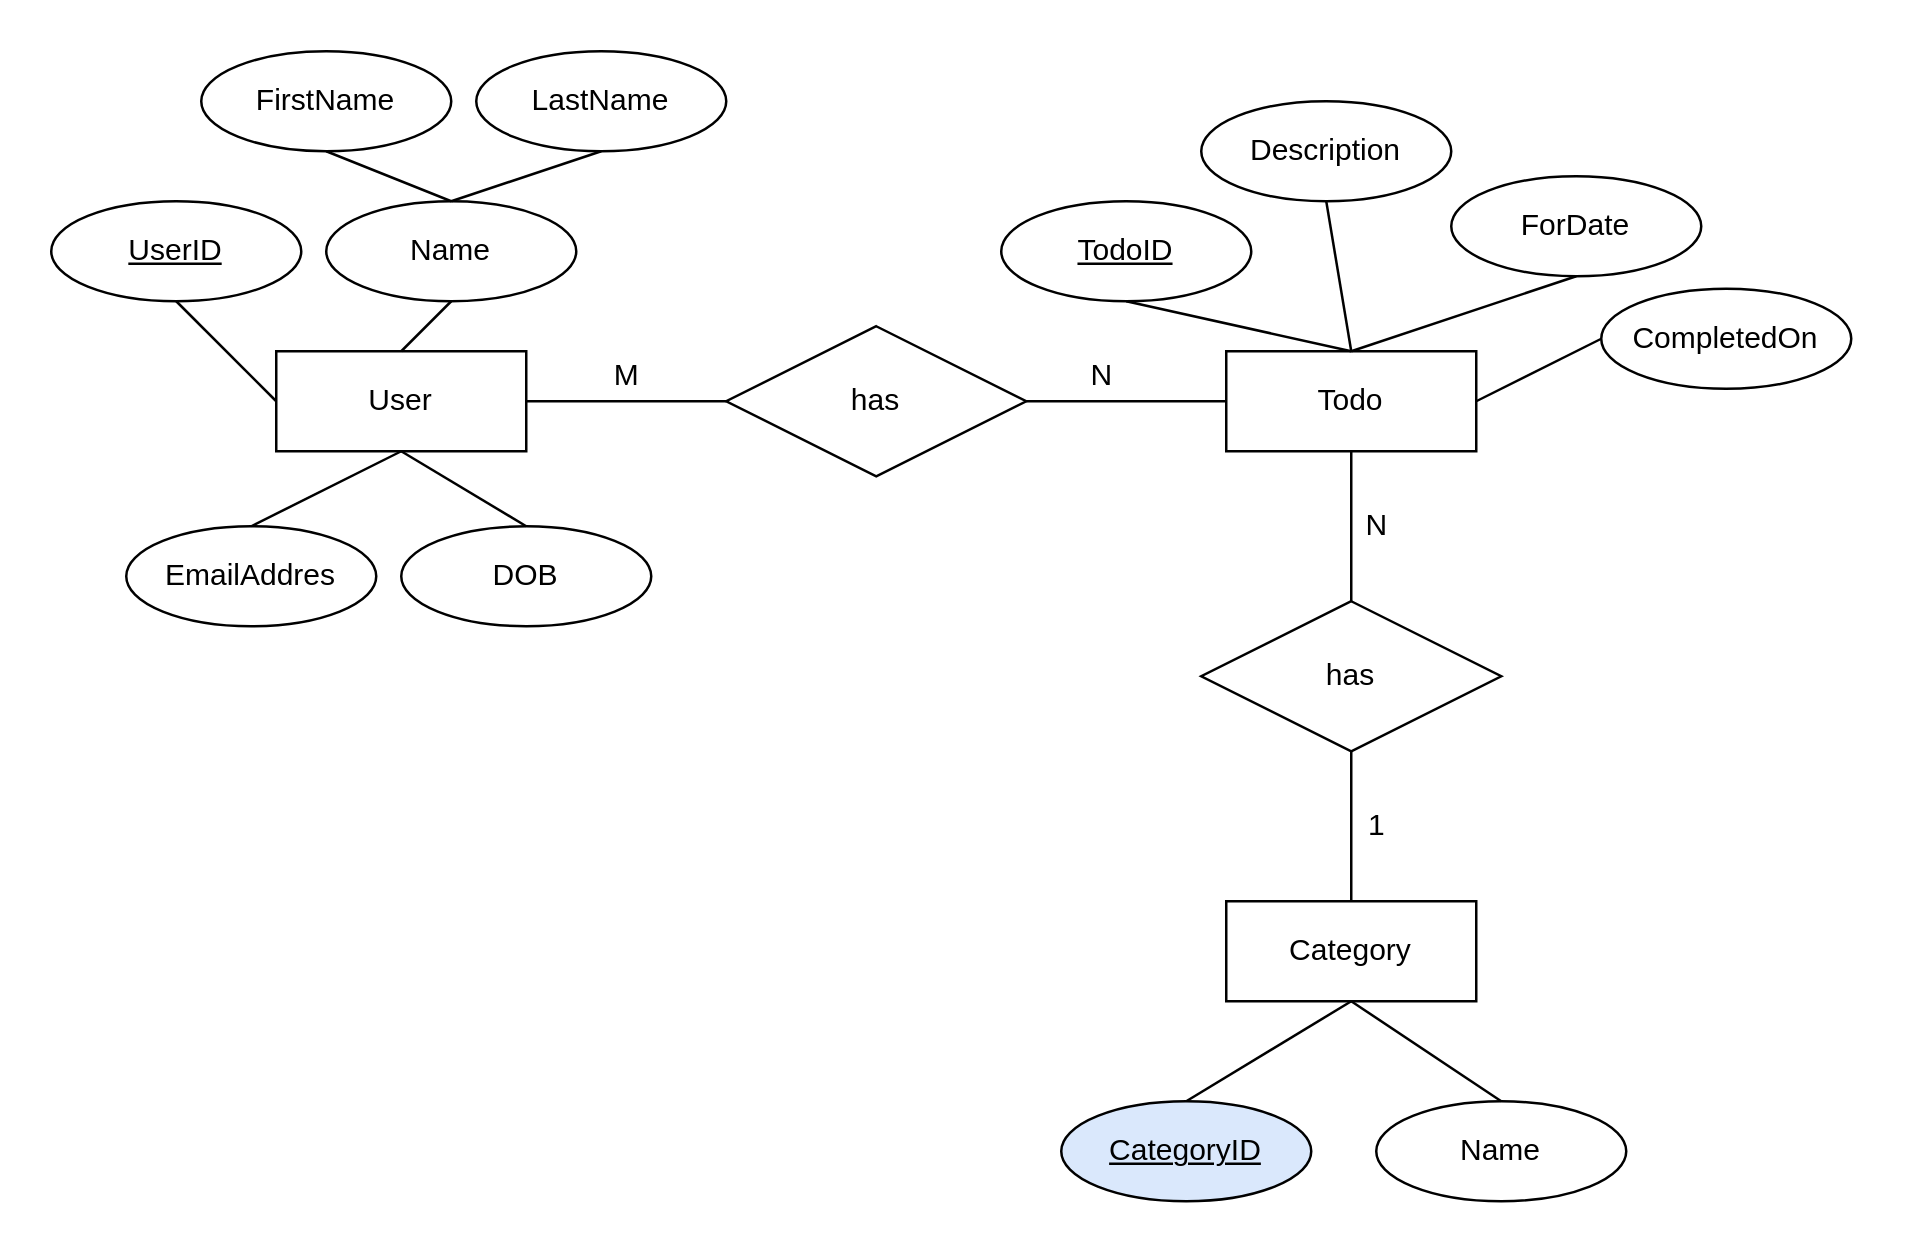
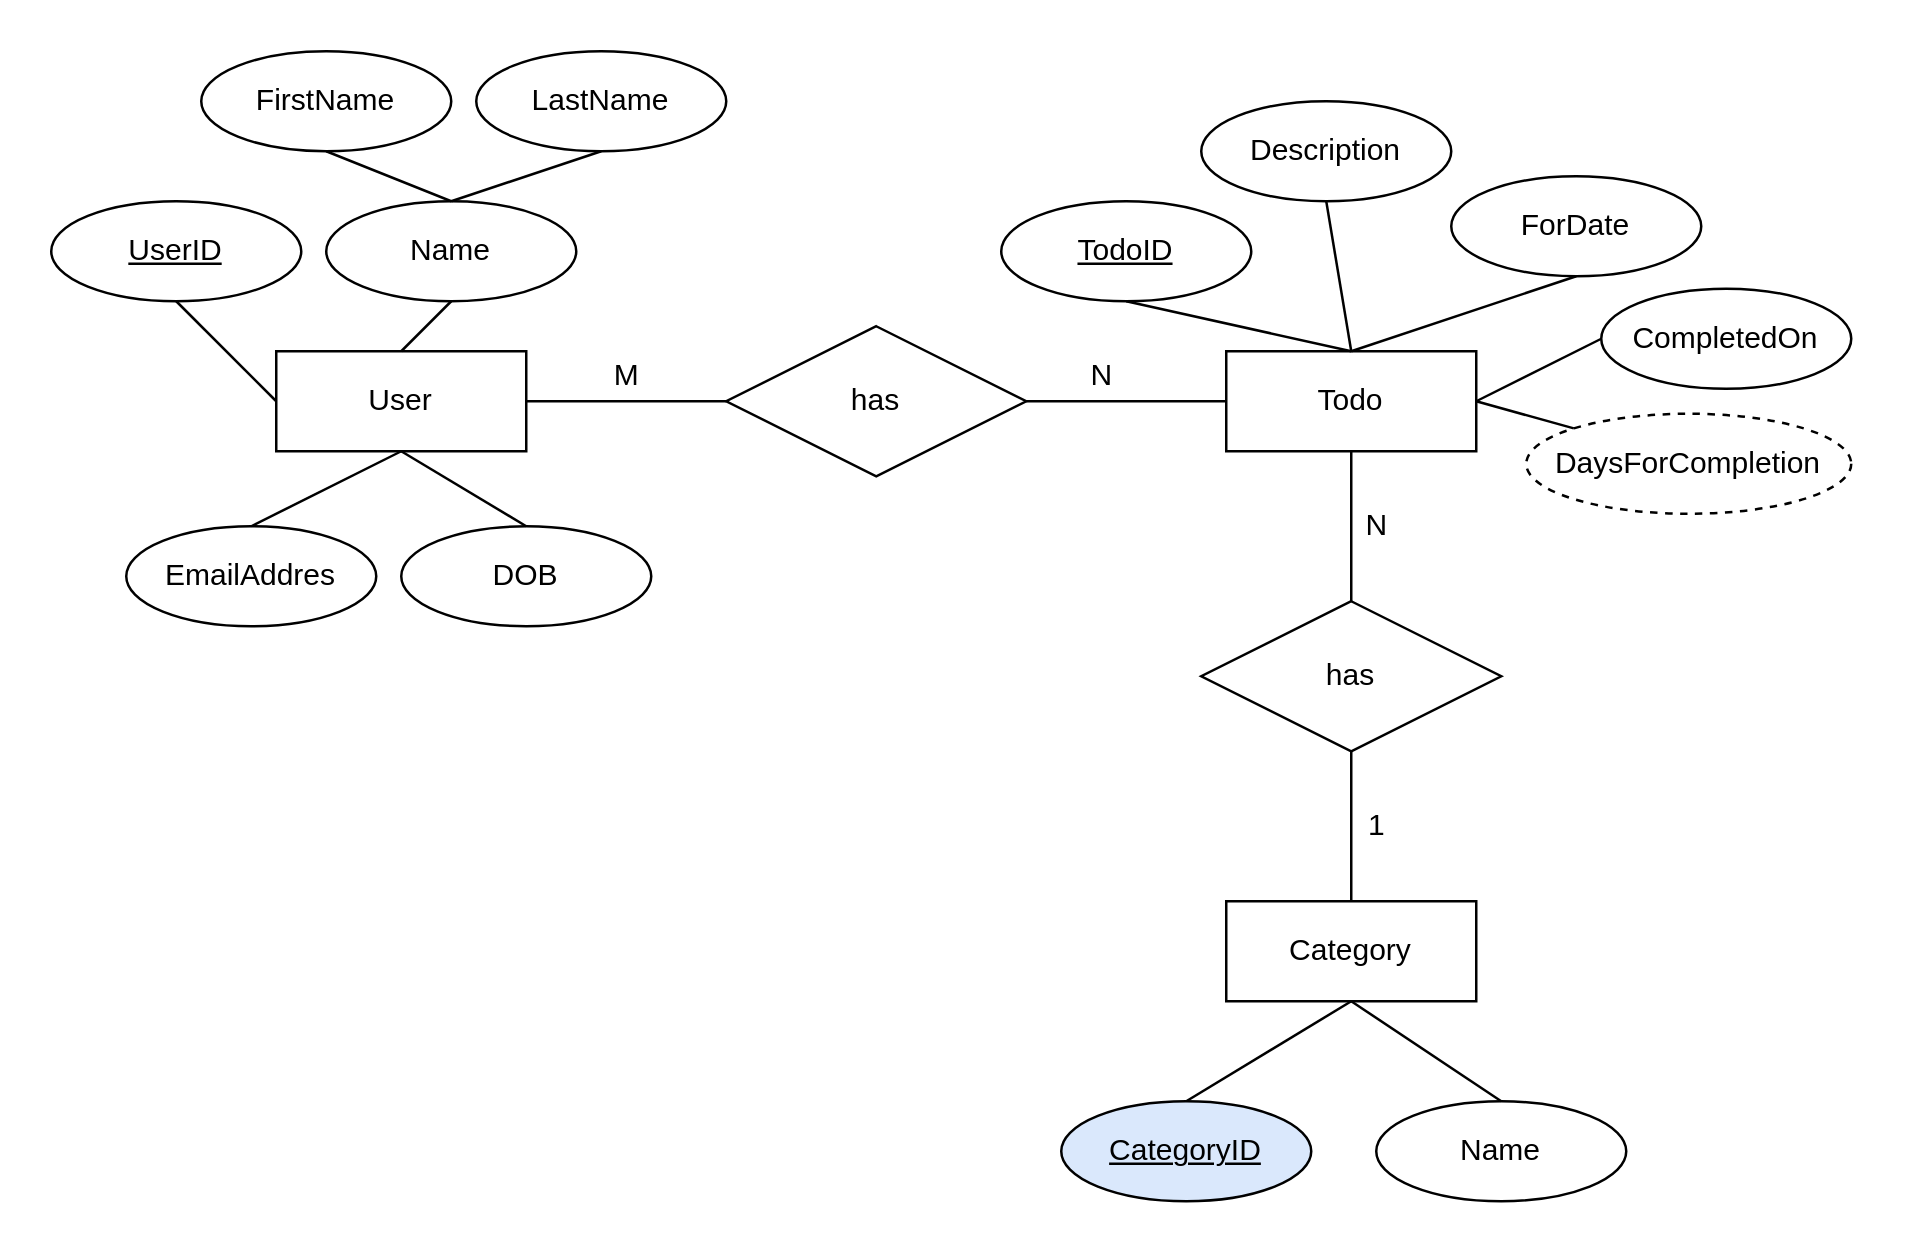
edge "Todo" -- "DaysForCompletion": added
node "DaysForCompletion": added
